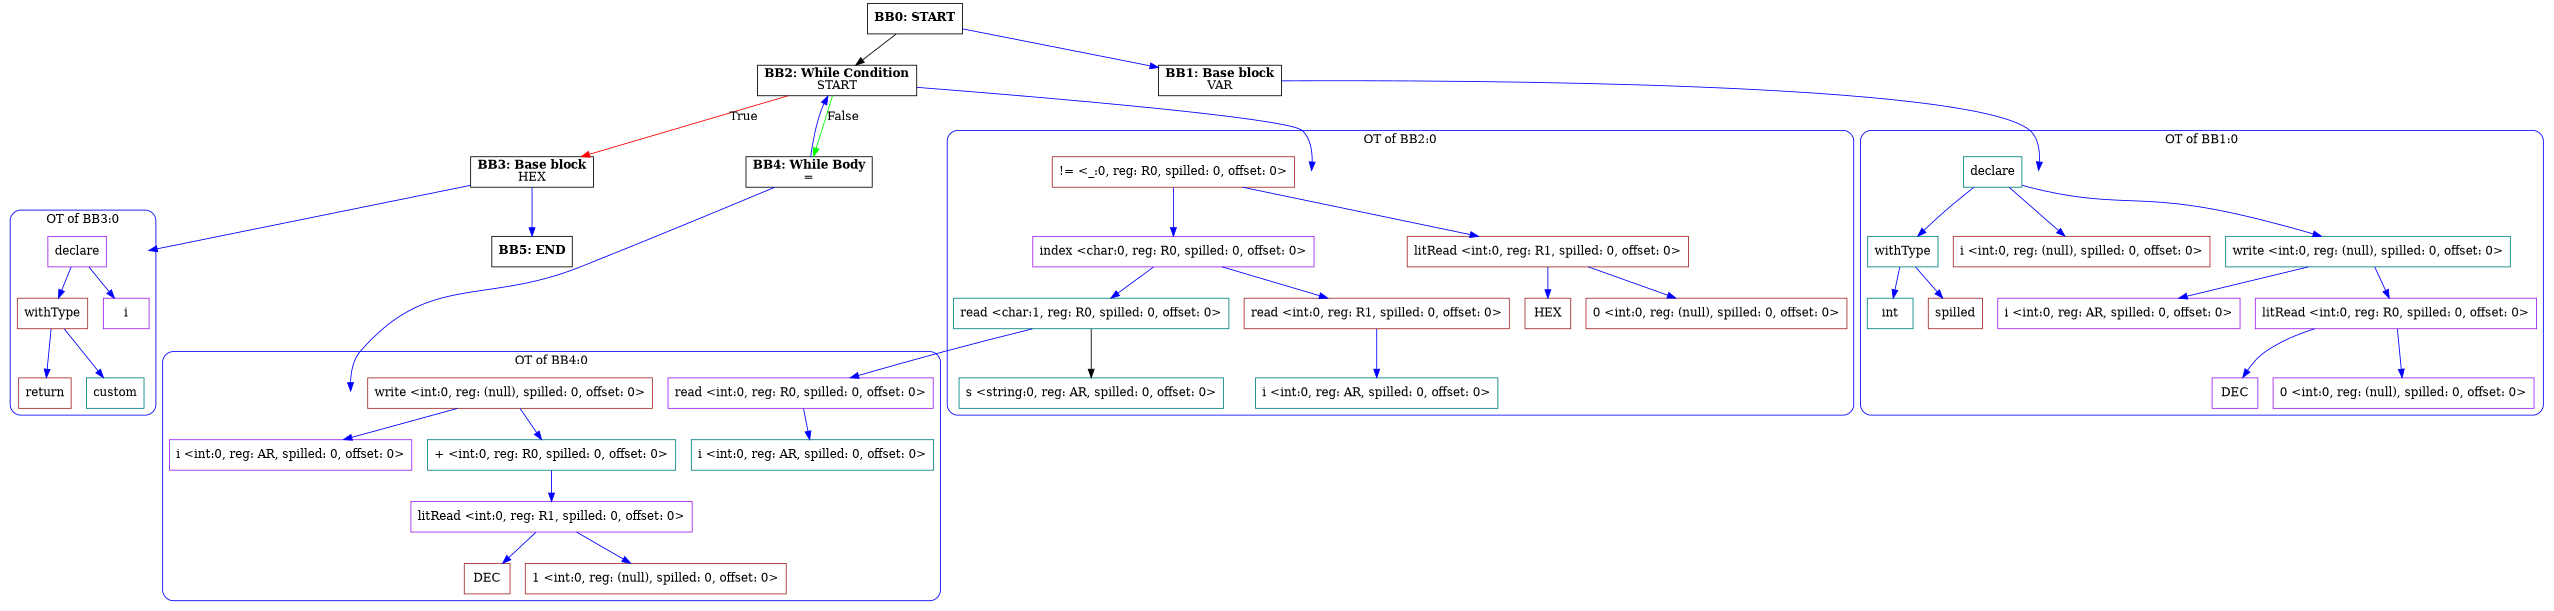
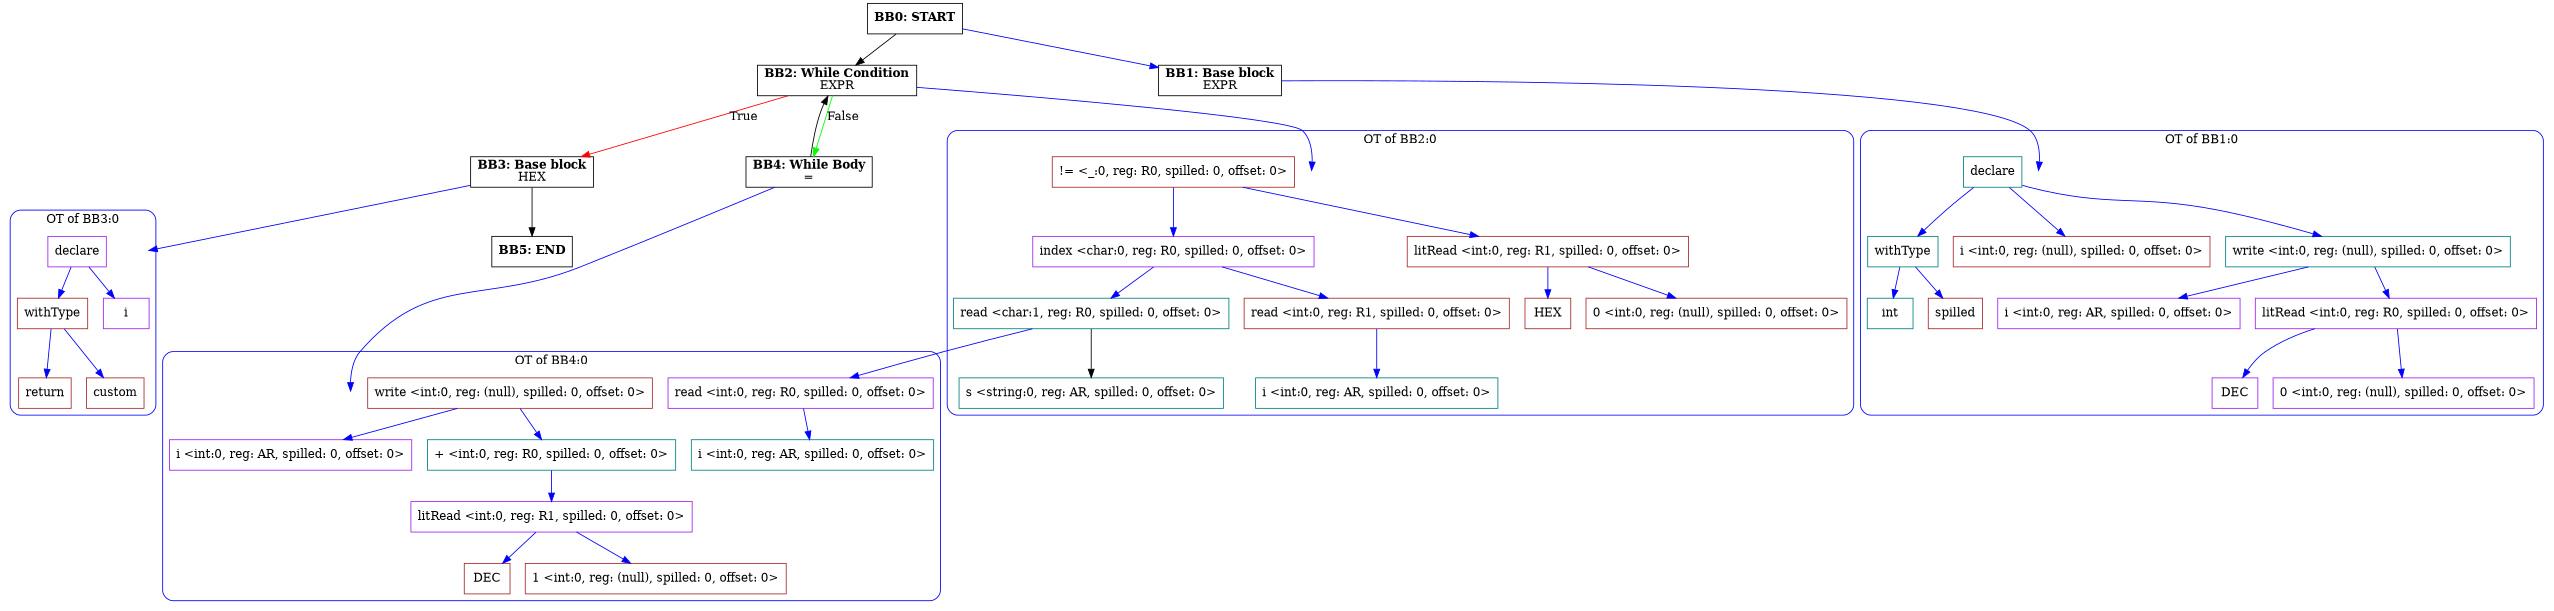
node "BB2: While Condition": text "START" -> "EXPR"
node "BB1: Base block": text "VAR" -> "EXPR"
edge "BB4: While Body" -> "BB2: While Condition": color blue -> black
edge "BB3: Base block" -> "BB5: END": color blue -> black
node "custom": color teal -> brown
